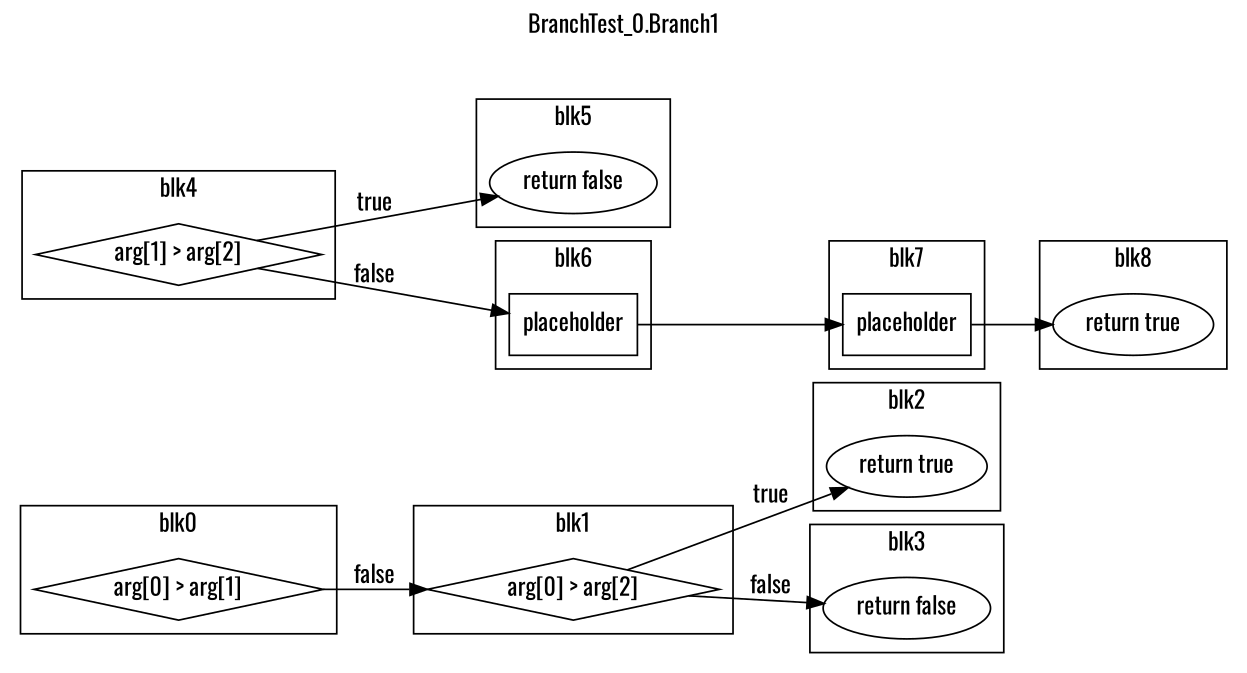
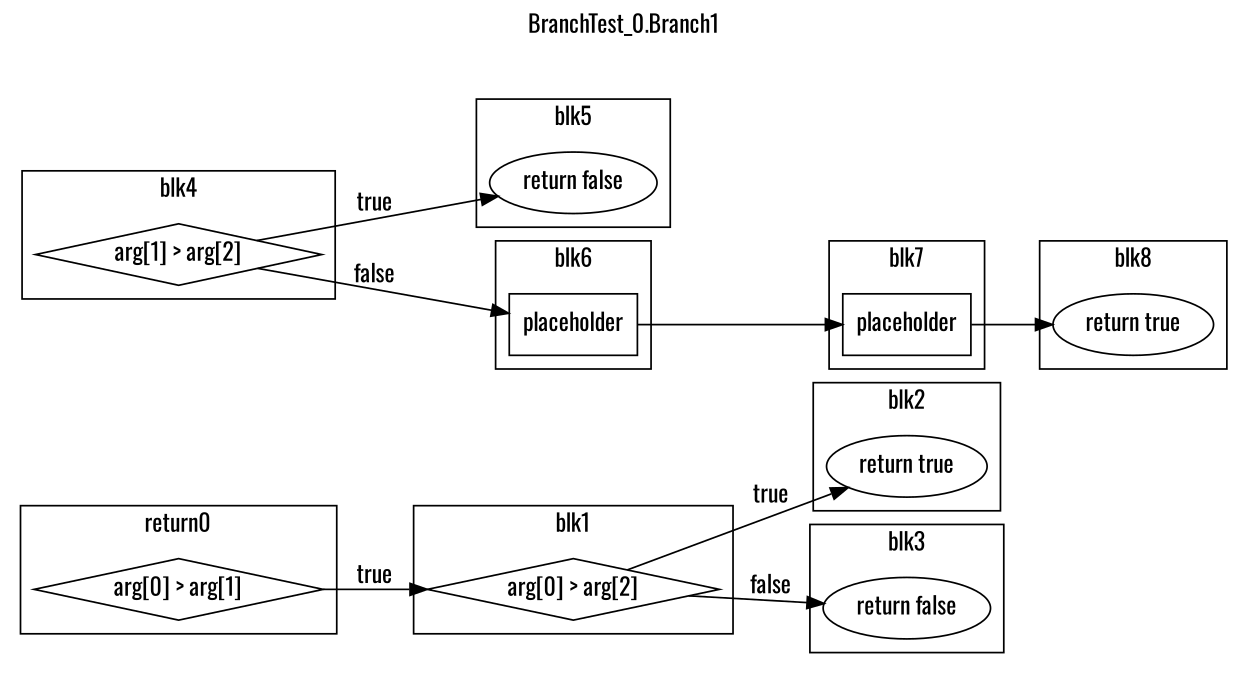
cluster "blk0": label "blk0" -> "return0"
edge "arg[0] > arg[1]" -> "arg[0] > arg[2]": label "false" -> "true"
